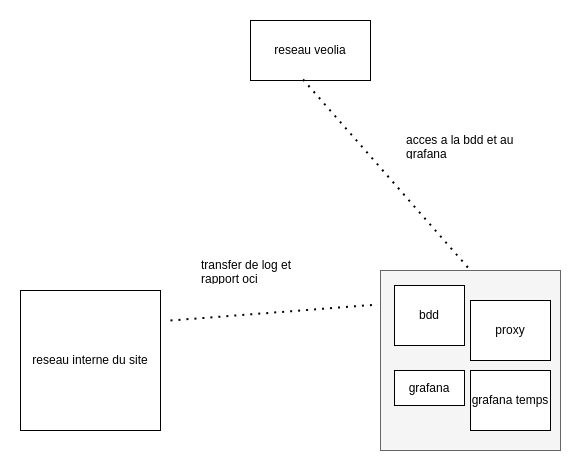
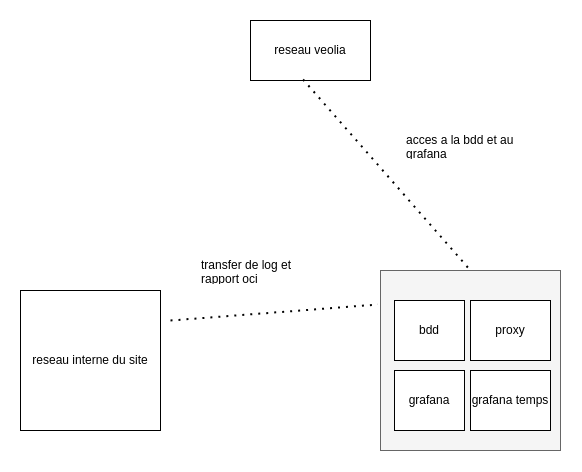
node "bdd": moved (430, 316) -> (430, 331)
node "grafana": size 70x35 -> 70x60
